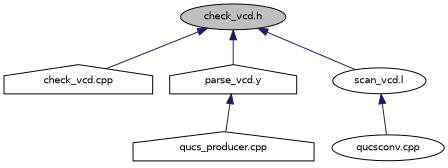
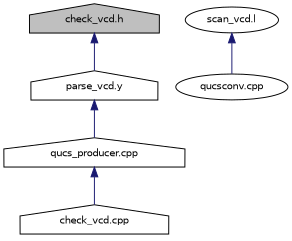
node "check_vcd.h": shape ellipse -> house
edge "check_vcd.cpp" -> "check_vcd.h": now "check_vcd.cpp" -> "qucs_producer.cpp"
edge "scan_vcd.l" -> "check_vcd.h": removed
